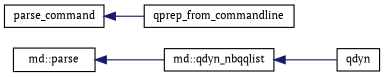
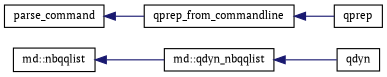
node "qprep": added
node "md::parse": label "md::parse" -> "md::nbqqlist"
